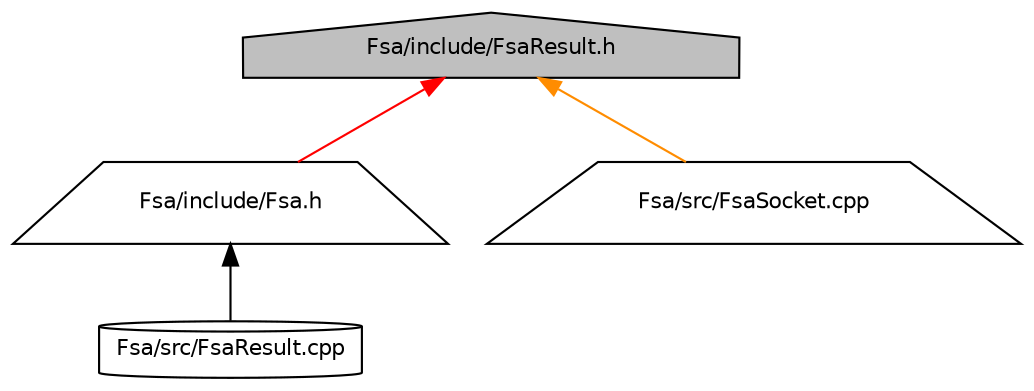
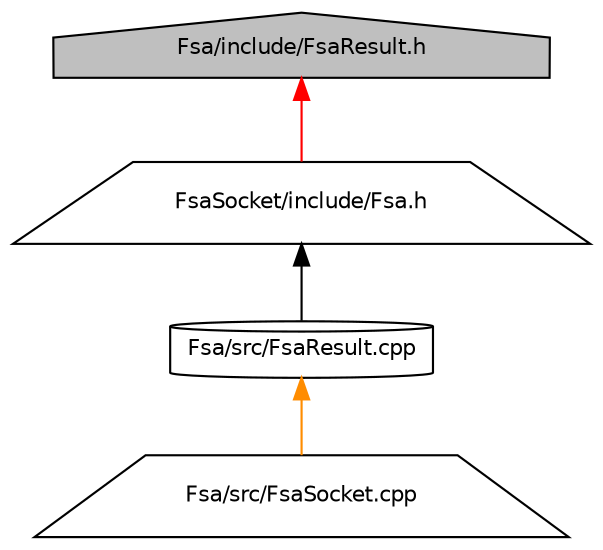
edge "Fsa/src/FsaSocket.cpp" -> "Fsa/include/FsaResult.h": now "Fsa/src/FsaSocket.cpp" -> "Fsa/src/FsaResult.cpp"
node "Fsa/include/Fsa.h": label "Fsa/include/Fsa.h" -> "FsaSocket/include/Fsa.h"
